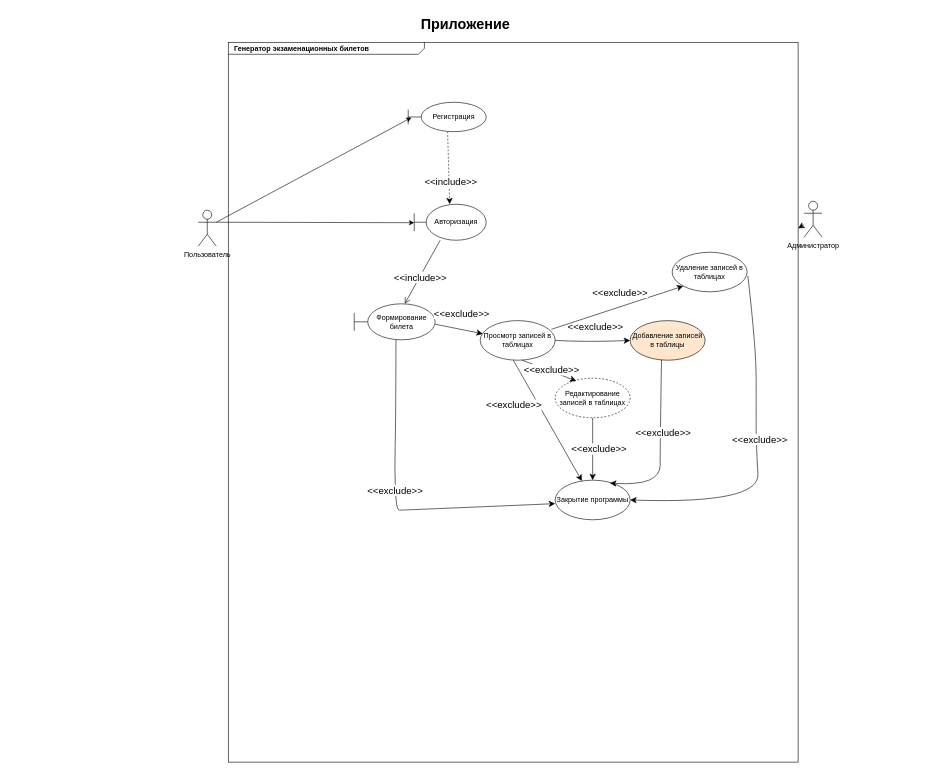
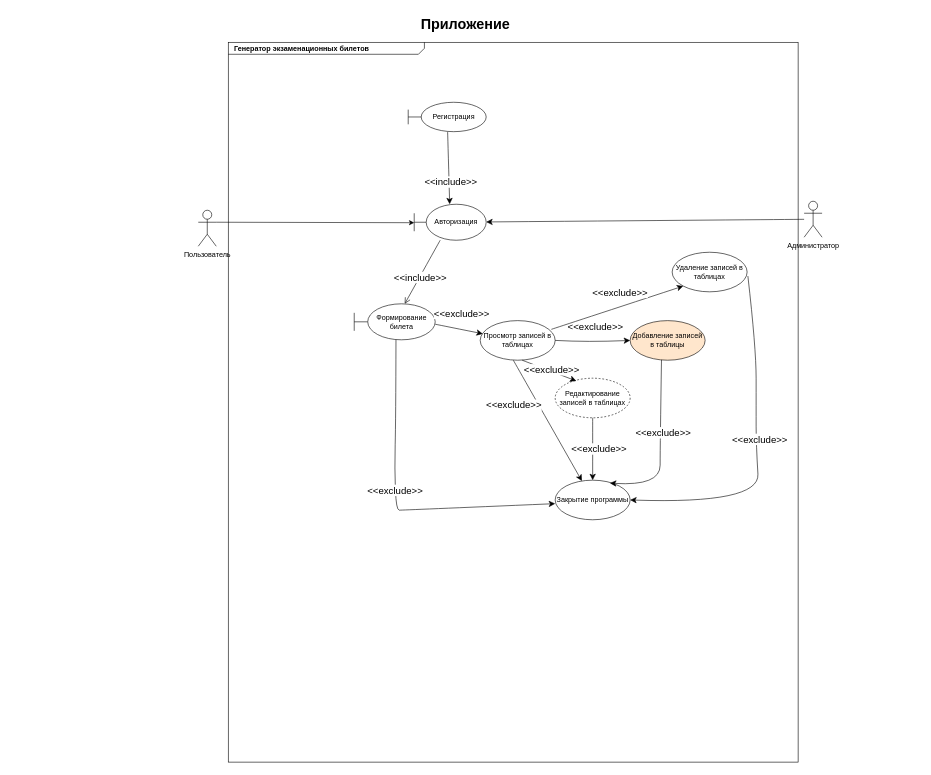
edge "Регистрация" -> "Авторизация": style dashed -> solid
edge "Пользователь" -> "Регистрация": removed
edge "Администратор" -> "Генератор экзаменационных билетов": now "Администратор" -> "Авторизация"
